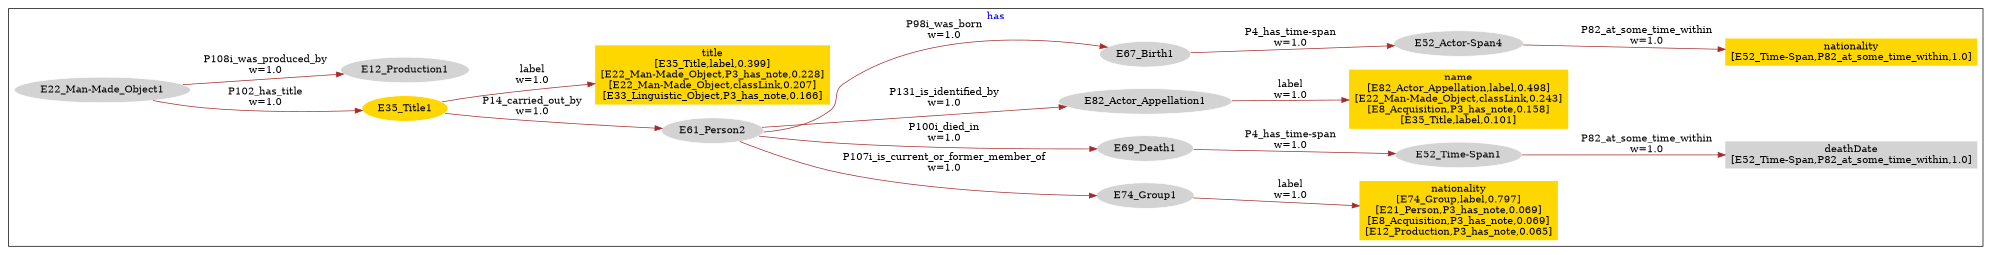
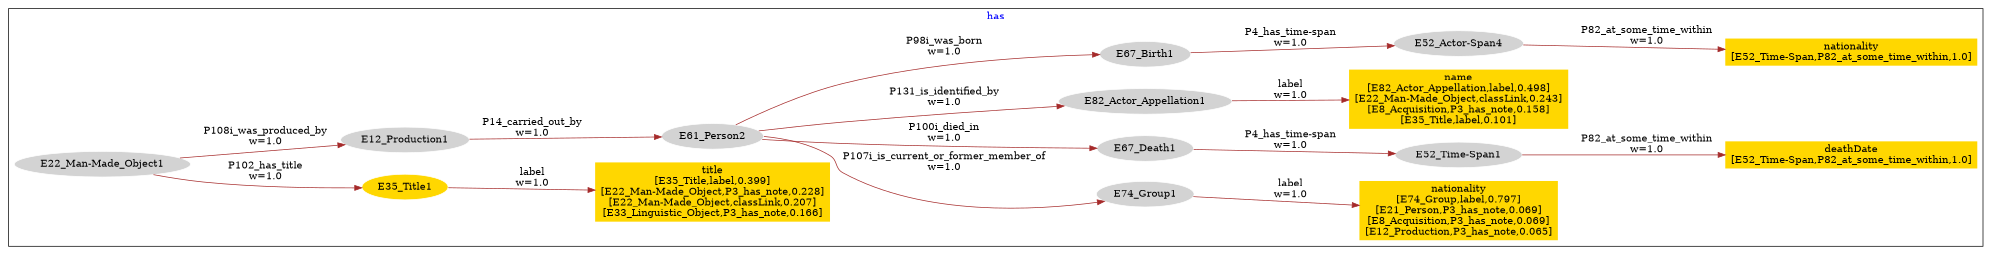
edge "E35_Title1" -> "E61_Person2": now "E12_Production1" -> "E61_Person2"
node "E69_Death1": label "E69_Death1" -> "E67_Death1"
node "deathDate [E52_Time-Span,P82_at_some_time_within,1.0]": fillcolor lightgray -> gold
